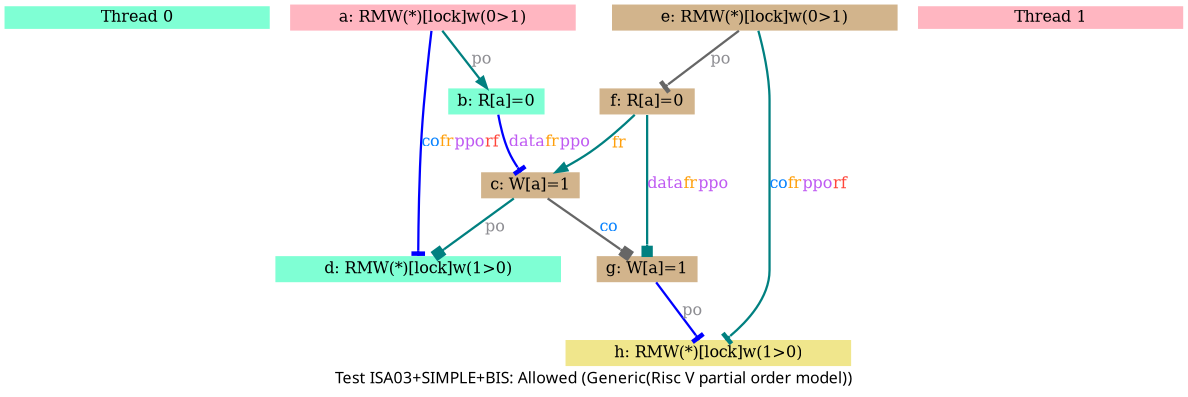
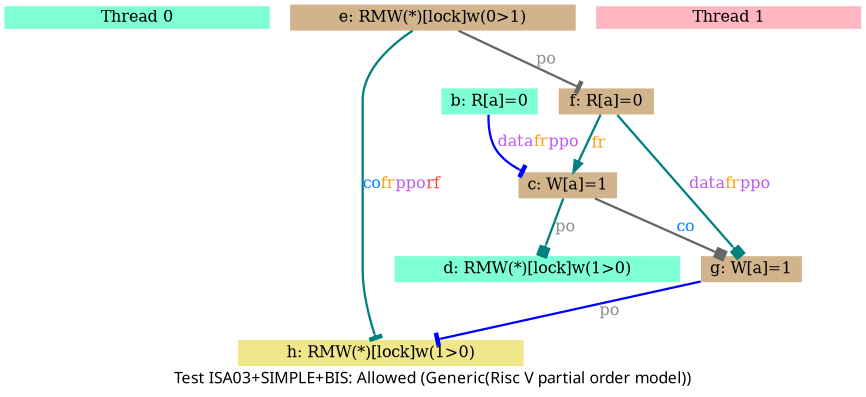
node "a: RMW(*)[lock]w(0>1)": removed
